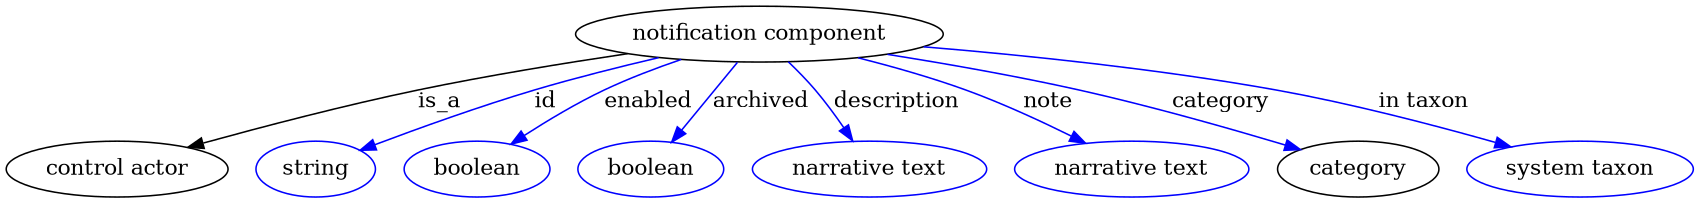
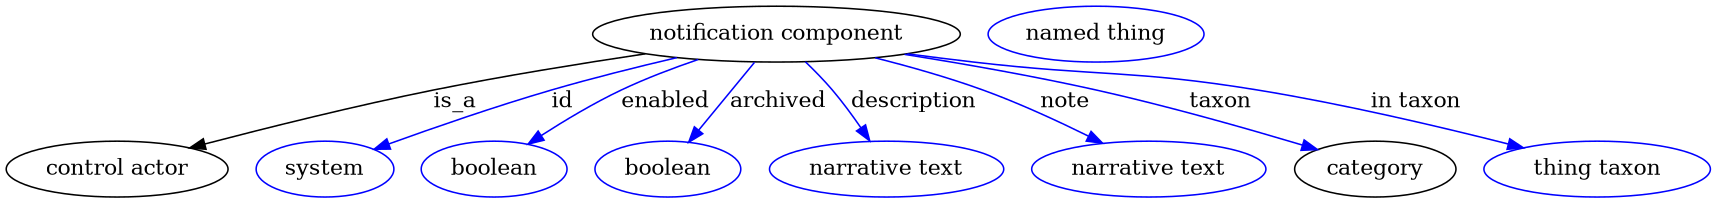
node "named thing": added
edge "notification component" -> "category": label "category" -> "taxon"
node "string": label "string" -> "system"
node "system taxon": label "system taxon" -> "thing taxon"
